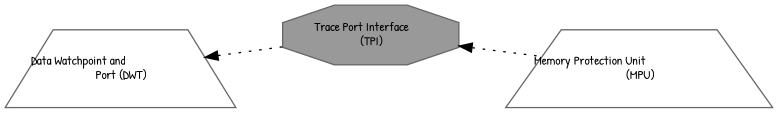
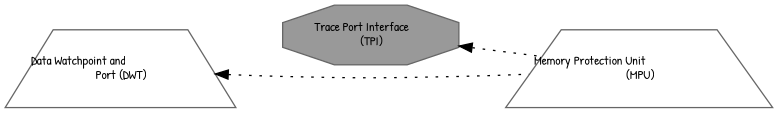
edge "Trace Port Interface (TPI)" -> "Data Watchpoint and Port (DWT)": now "Memory Protection Unit (MPU)" -> "Data Watchpoint and Port (DWT)"
